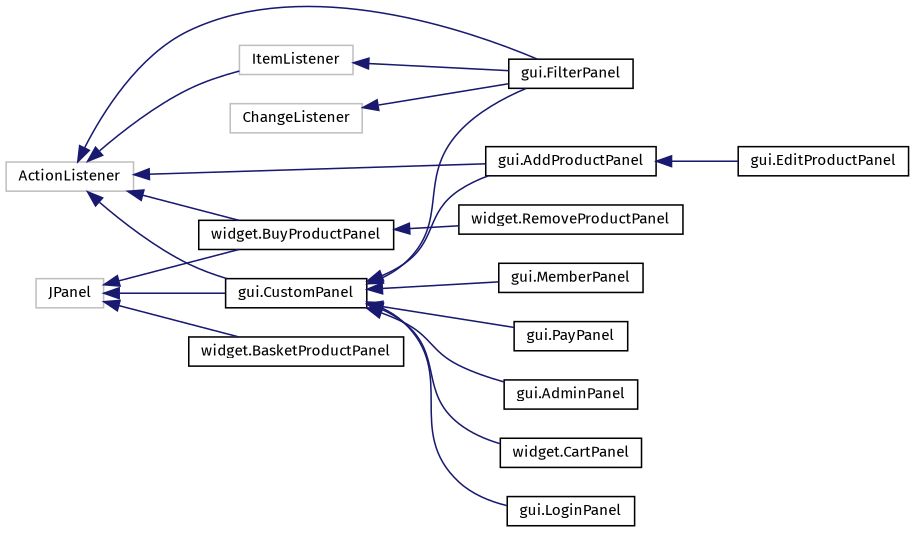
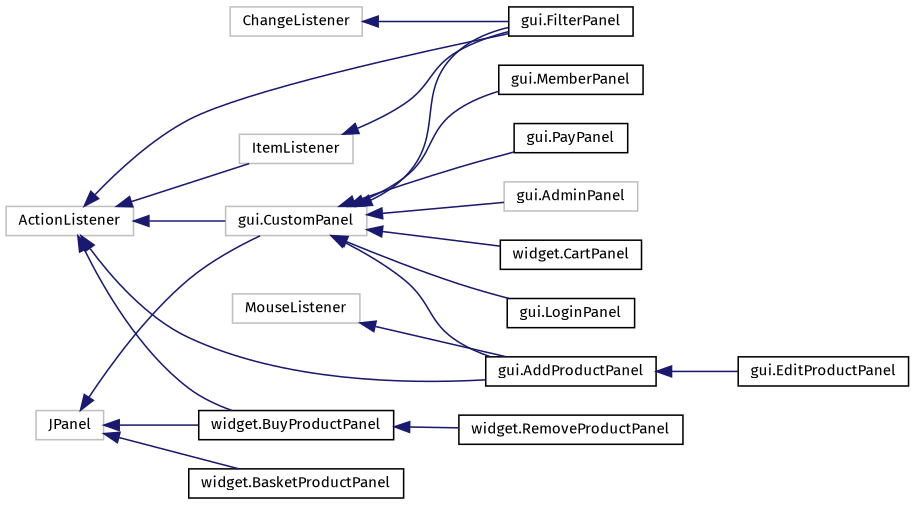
node "gui.CustomPanel": color black -> grey75
node "MouseListener": added
node "gui.AdminPanel": color black -> grey75
